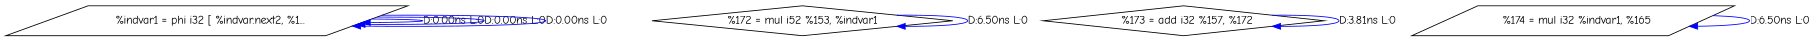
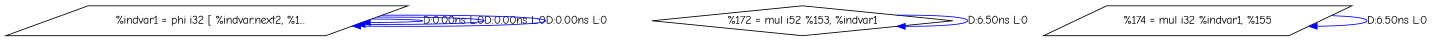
node "%173 = add i32 %157, %172": removed
node "%174 = mul i32 %indvar1, %165": label "%174 = mul i32 %indvar1, %165" -> "%174 = mul i32 %indvar1, %155"
